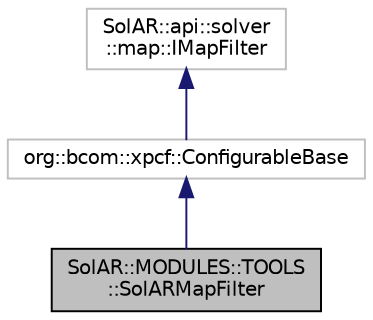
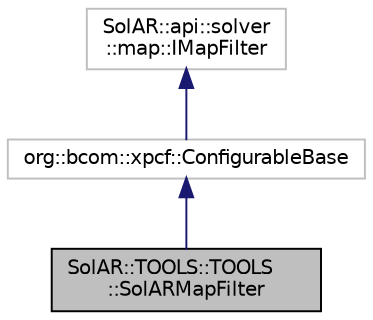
node "SolAR::MODULES::TOOLS ::SolARMapFilter": label "SolAR::MODULES::TOOLS ::SolARMapFilter" -> "SolAR::TOOLS::TOOLS ::SolARMapFilter"
